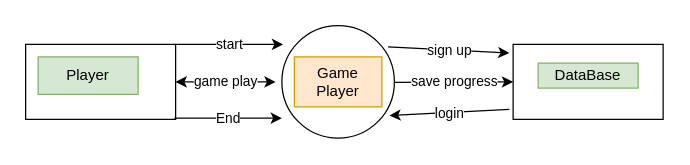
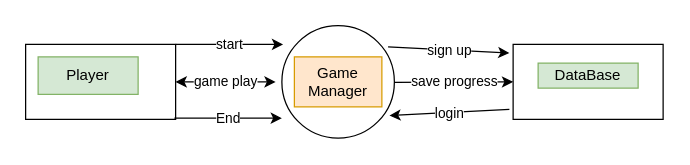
node "Game Player": label "Game Player" -> "Game Manager"
